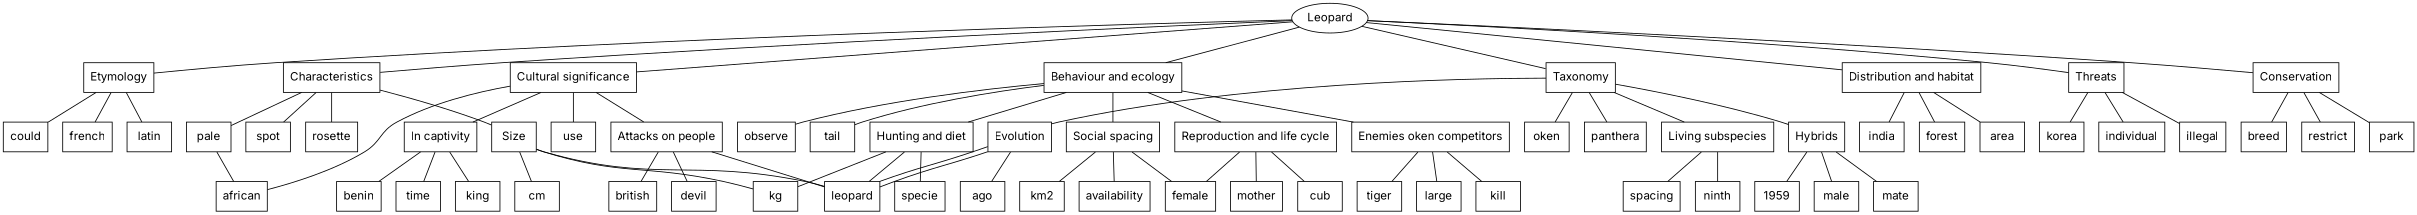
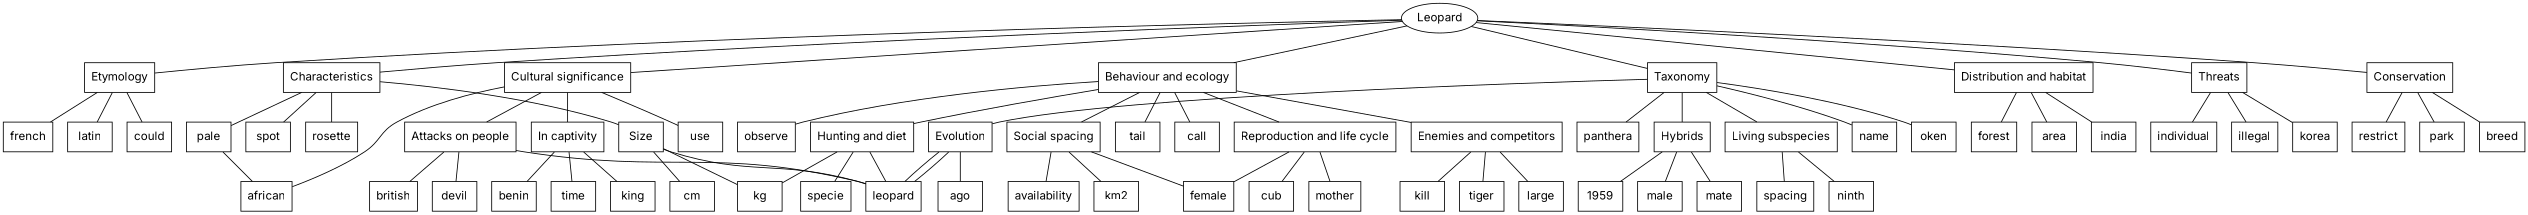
node "call": added
node "Enemies oken competitors": label "Enemies oken competitors" -> "Enemies and competitors"
node "name": added
